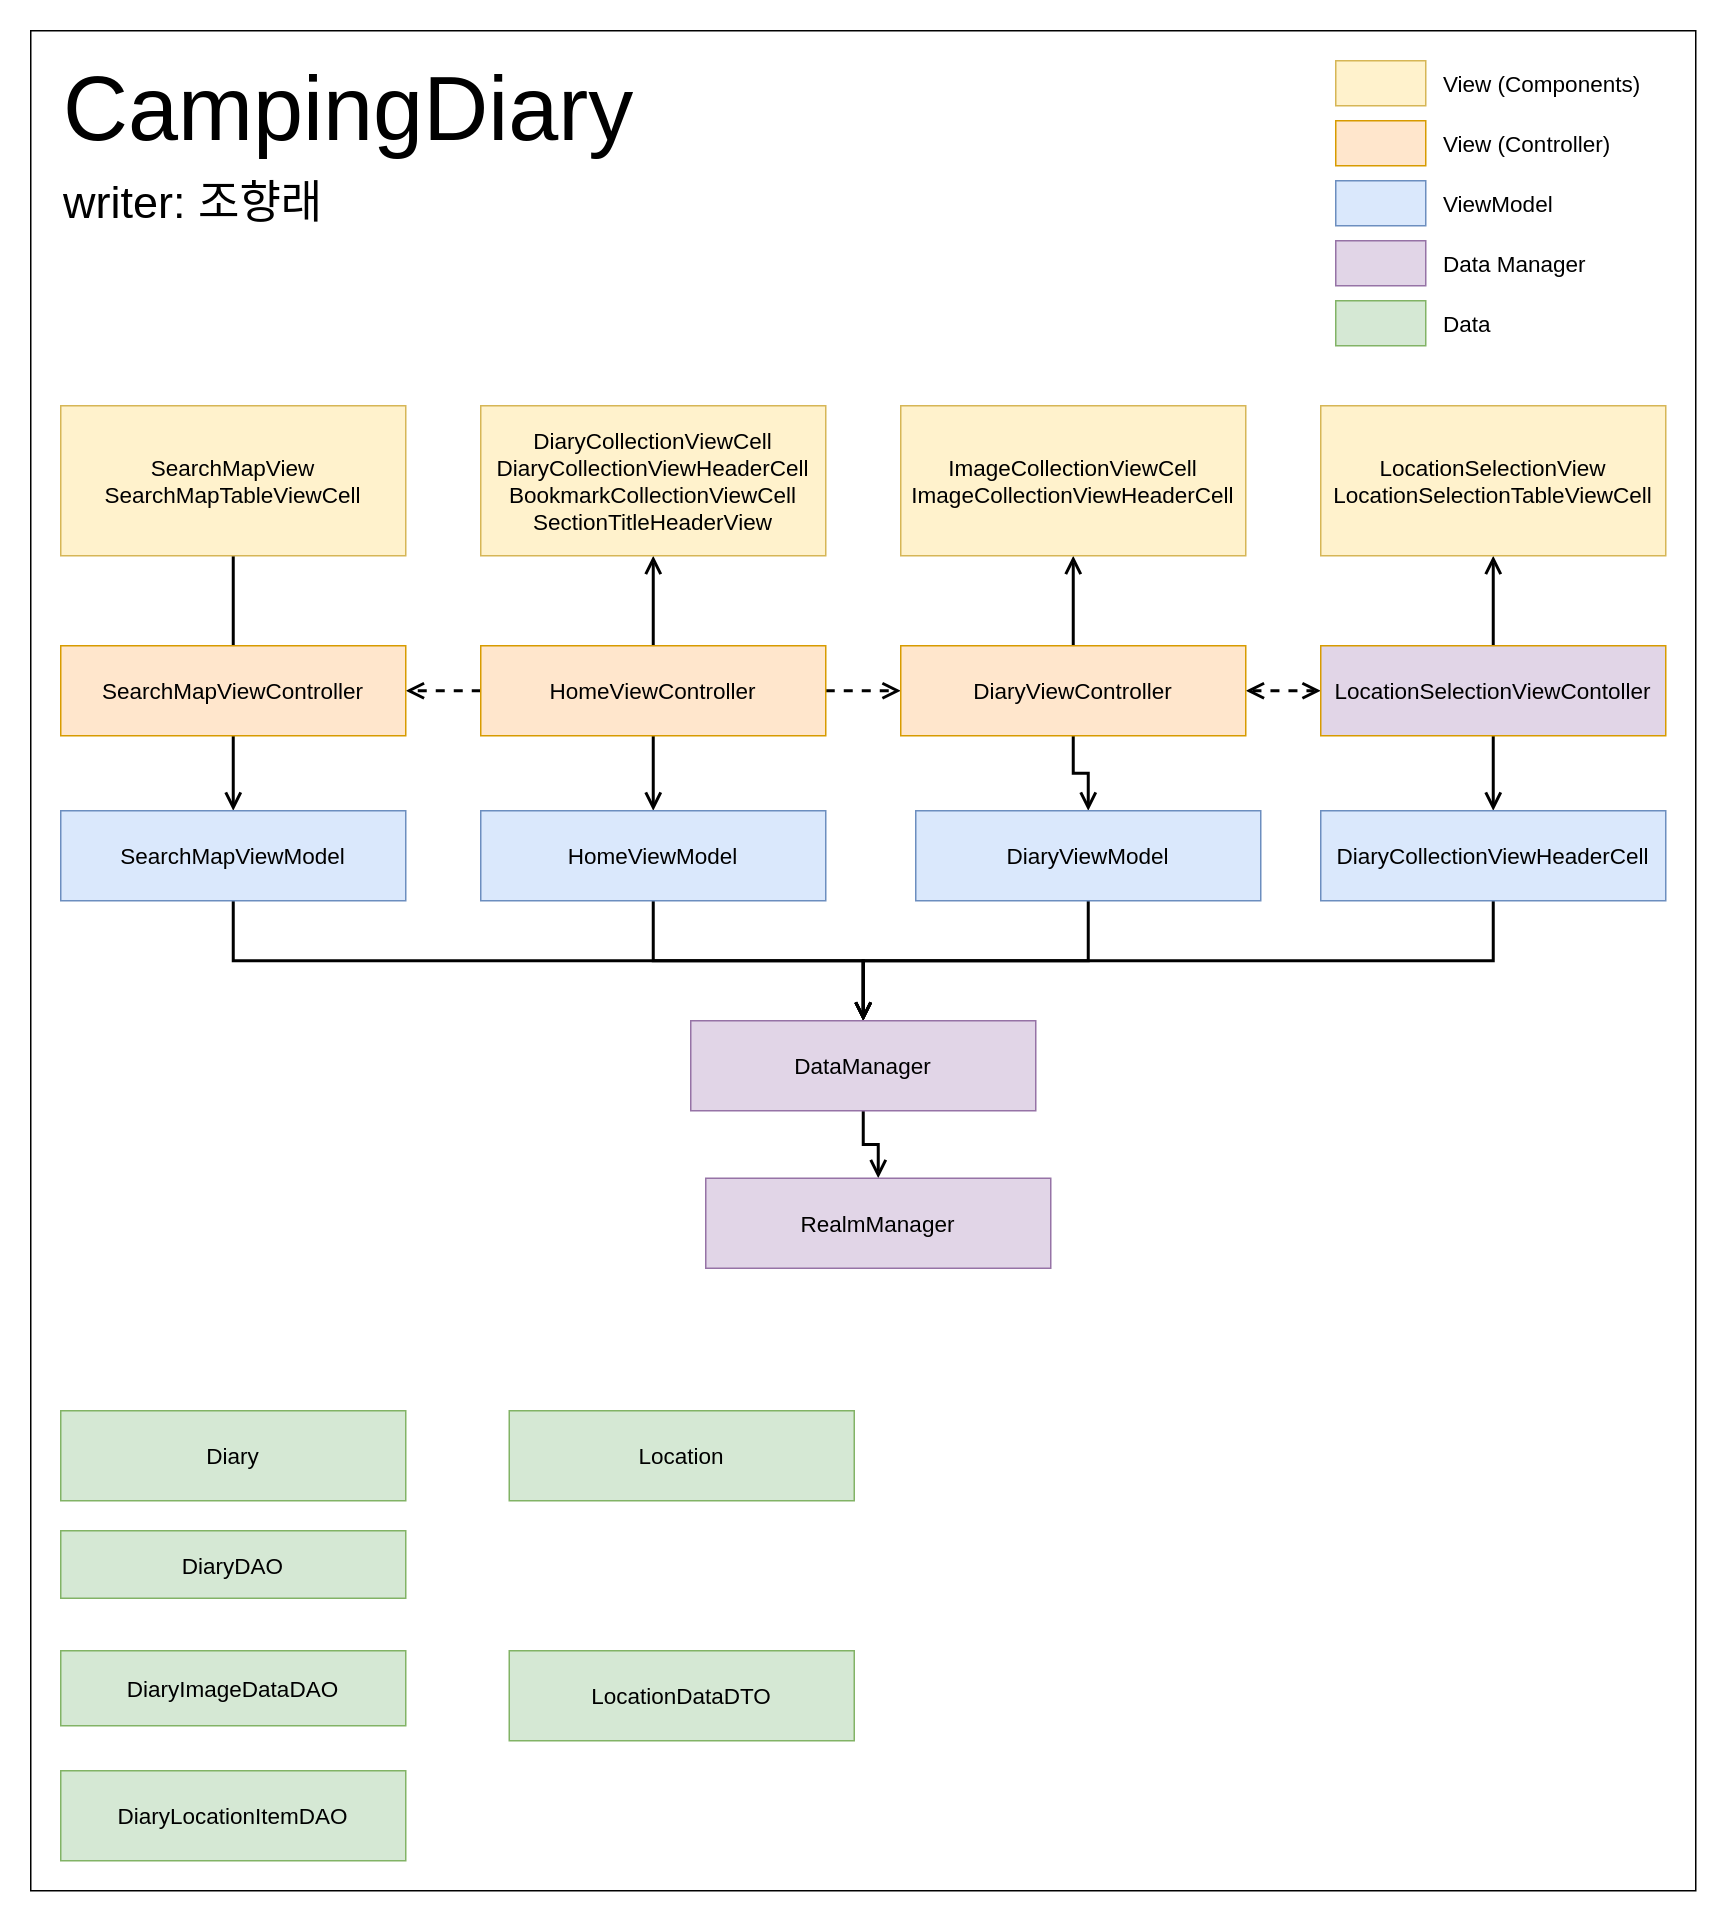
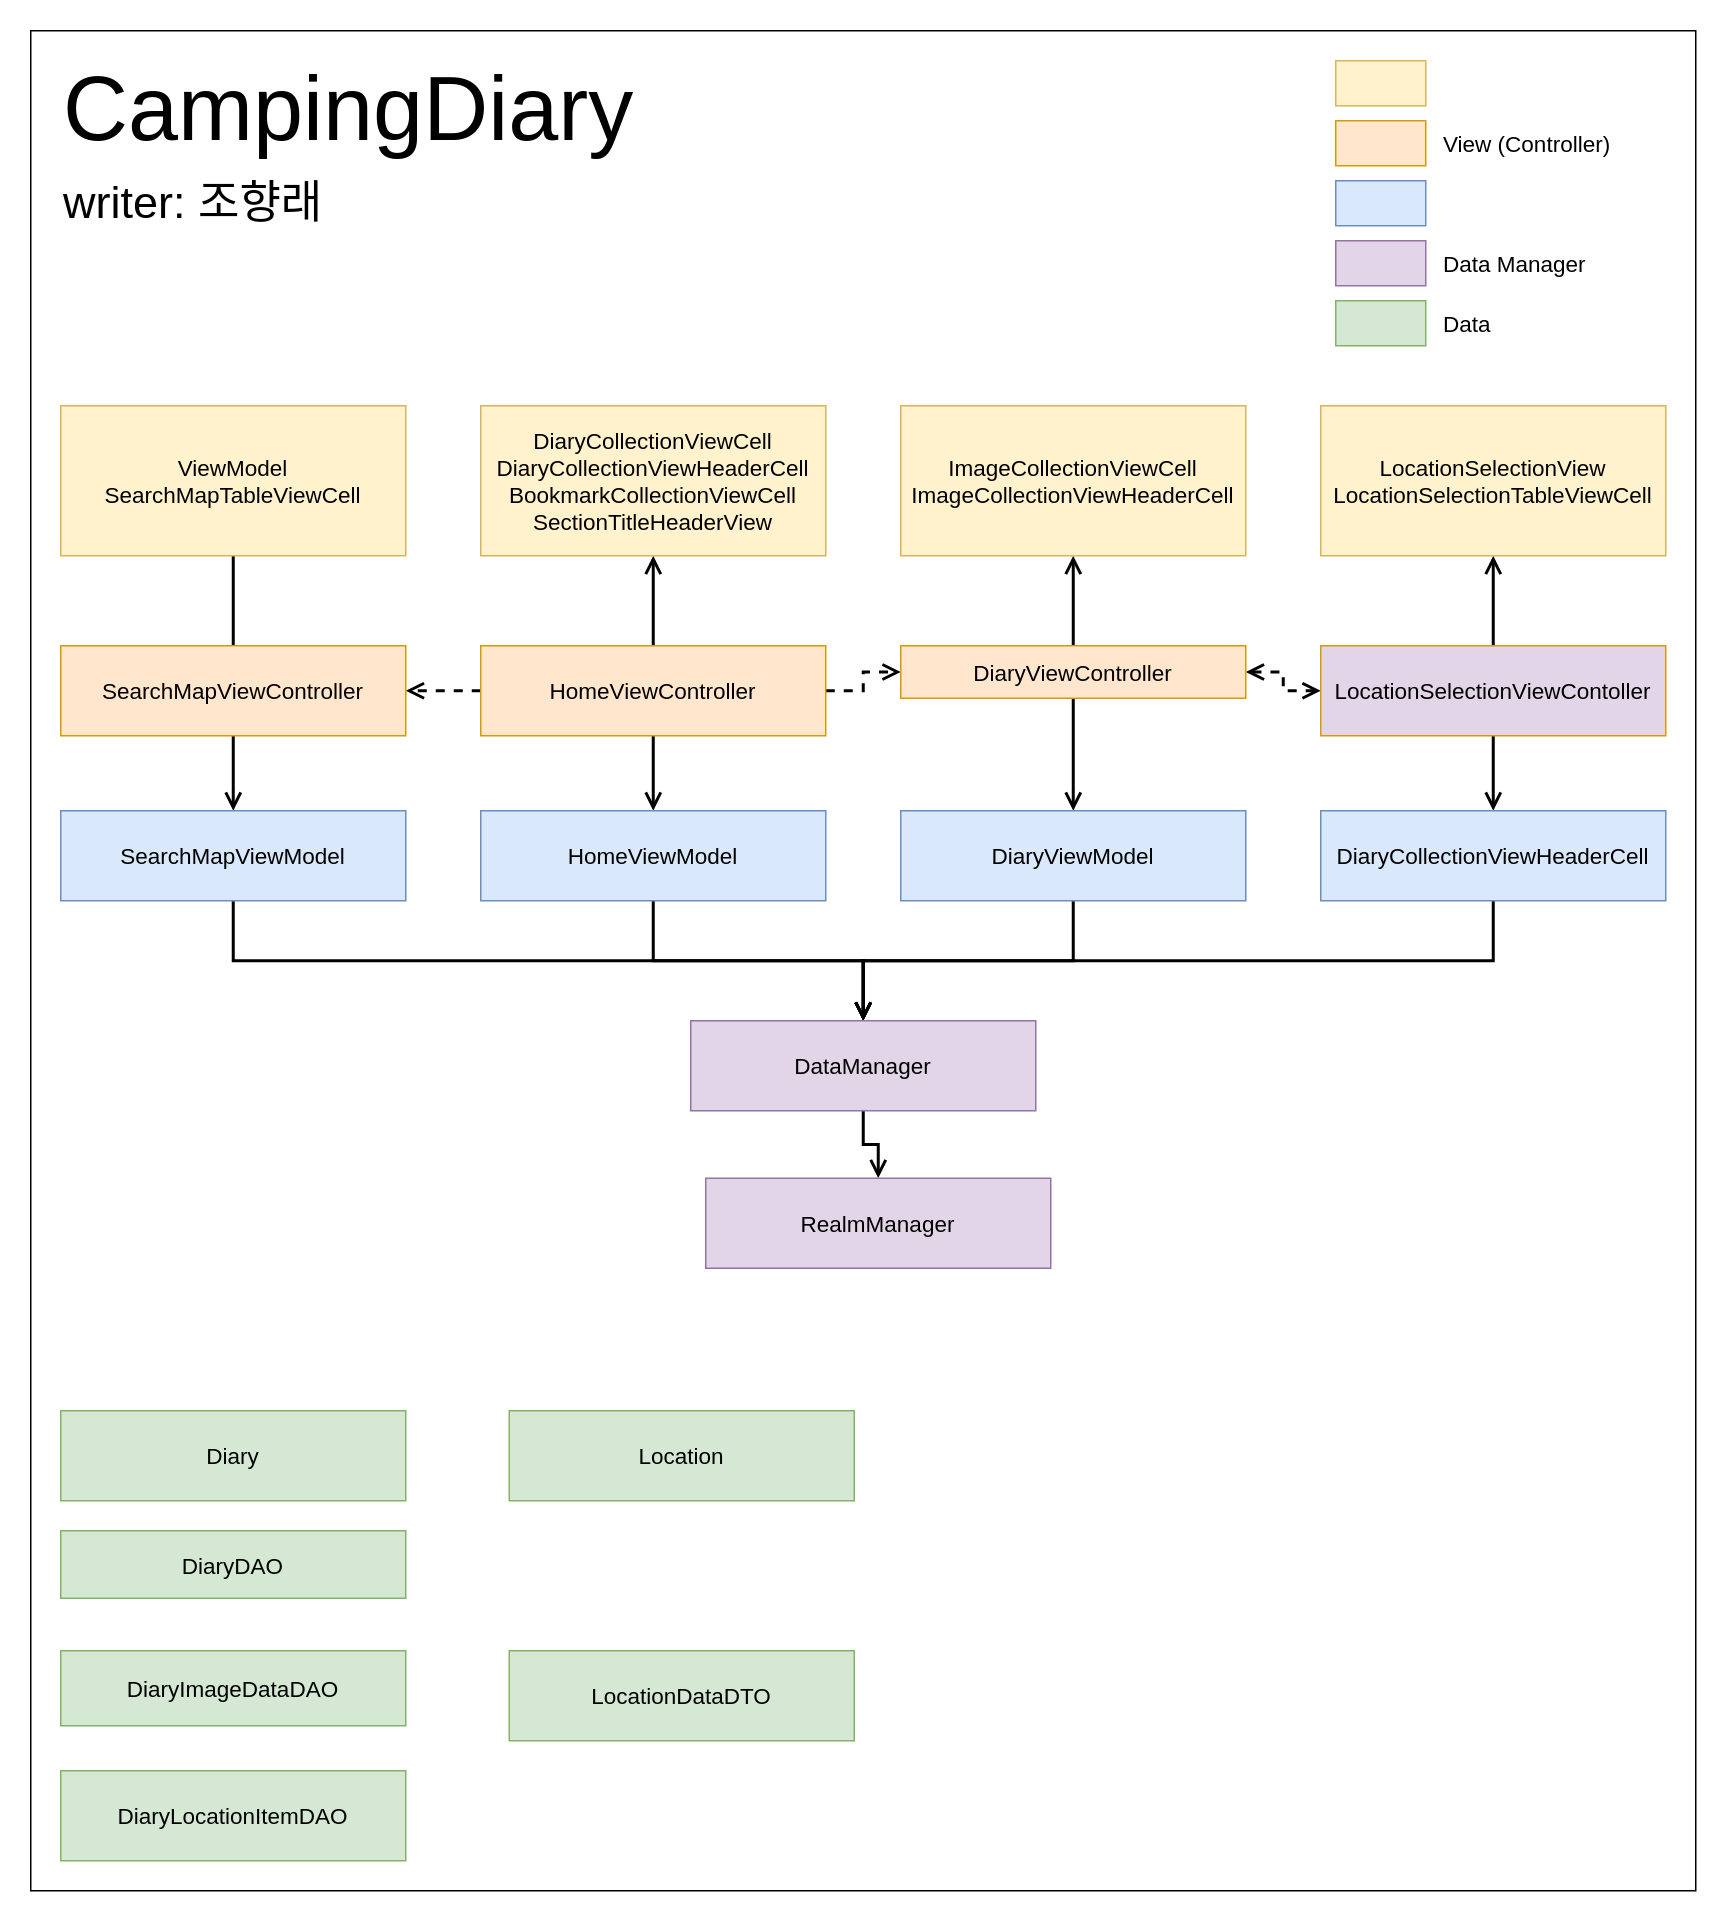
node "View (Components)": removed
node "ViewModel": removed
node "SearchMapView SearchMapTableViewCell": label "SearchMapView SearchMapTableViewCell" -> "ViewModel SearchMapTableViewCell"
node "DiaryViewController": size 345x90 -> 345x53
node "DiaryViewModel": moved (1088, 856) -> (1073, 856)
